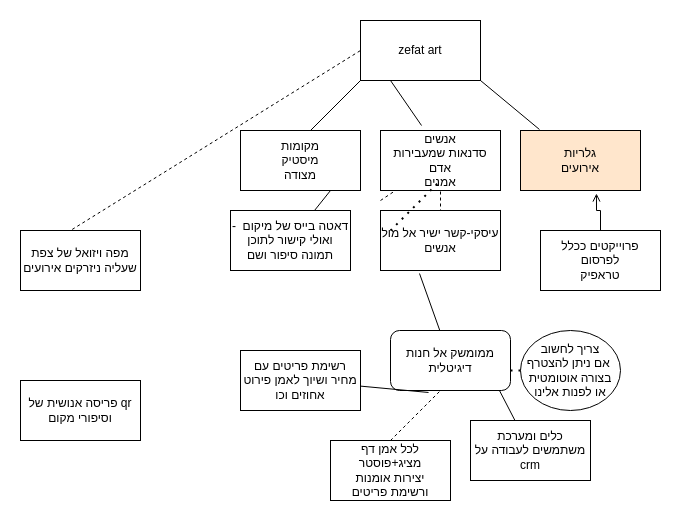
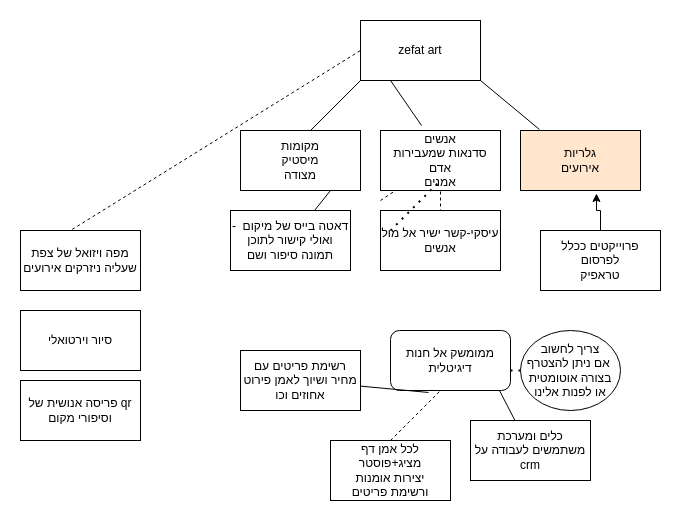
edge "פרוייקטים ככלל לפרסום טראפיק" -> "גלריות אירועים": arrowhead open -> classic
edge "עיסקי-קשר ישיר אל מול אנשים" -- "ממומשק אל חנות דיגיטלית": removed
node "סיור וירטואלי": added
